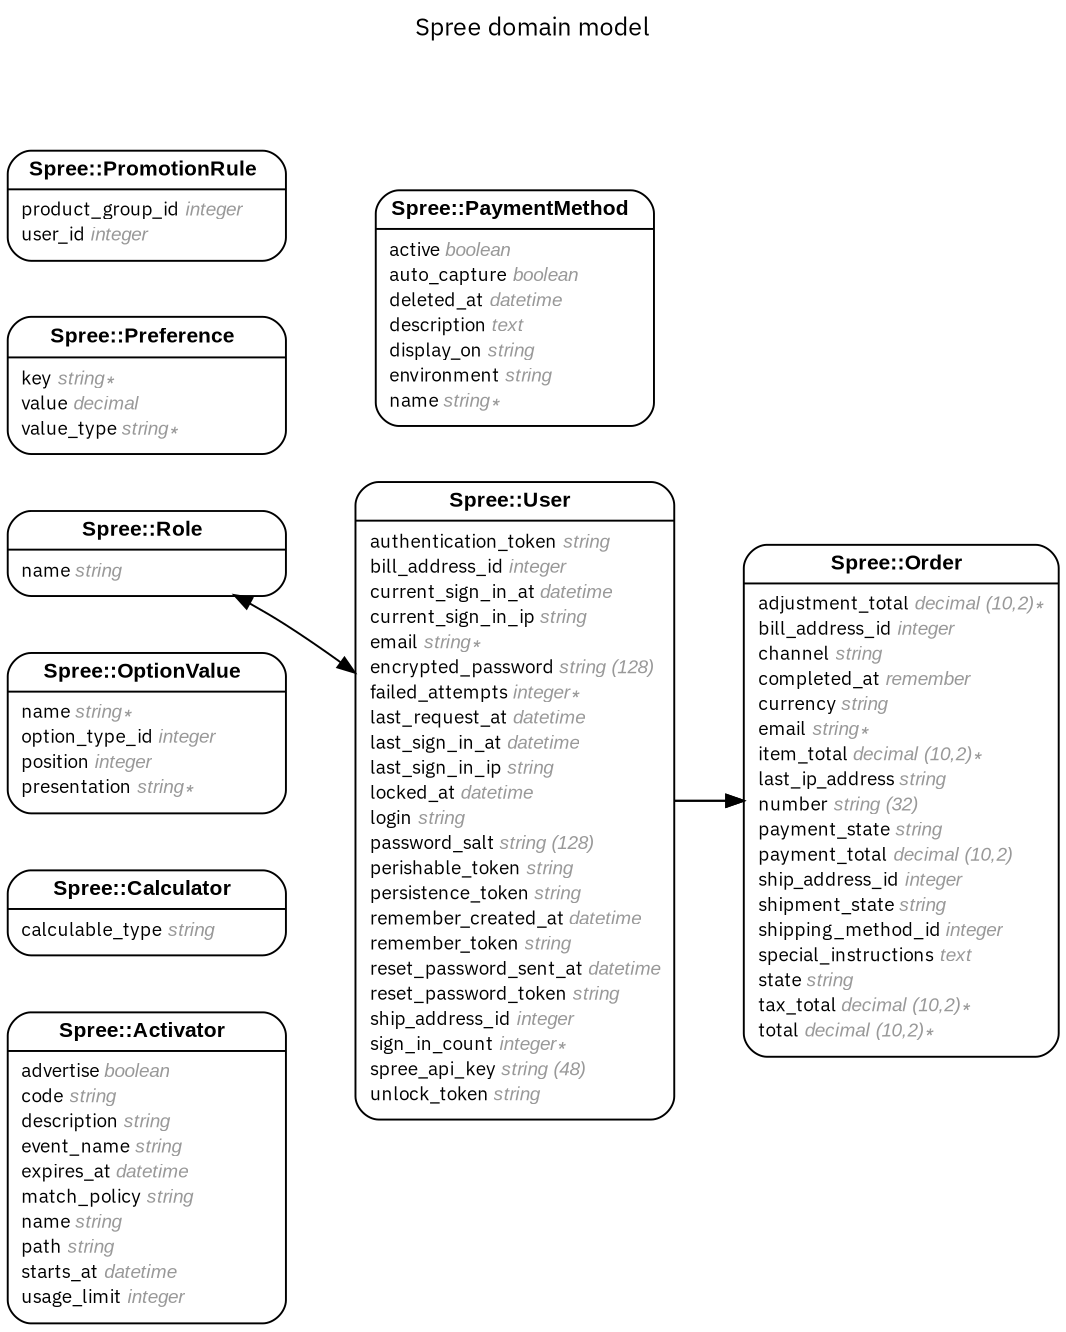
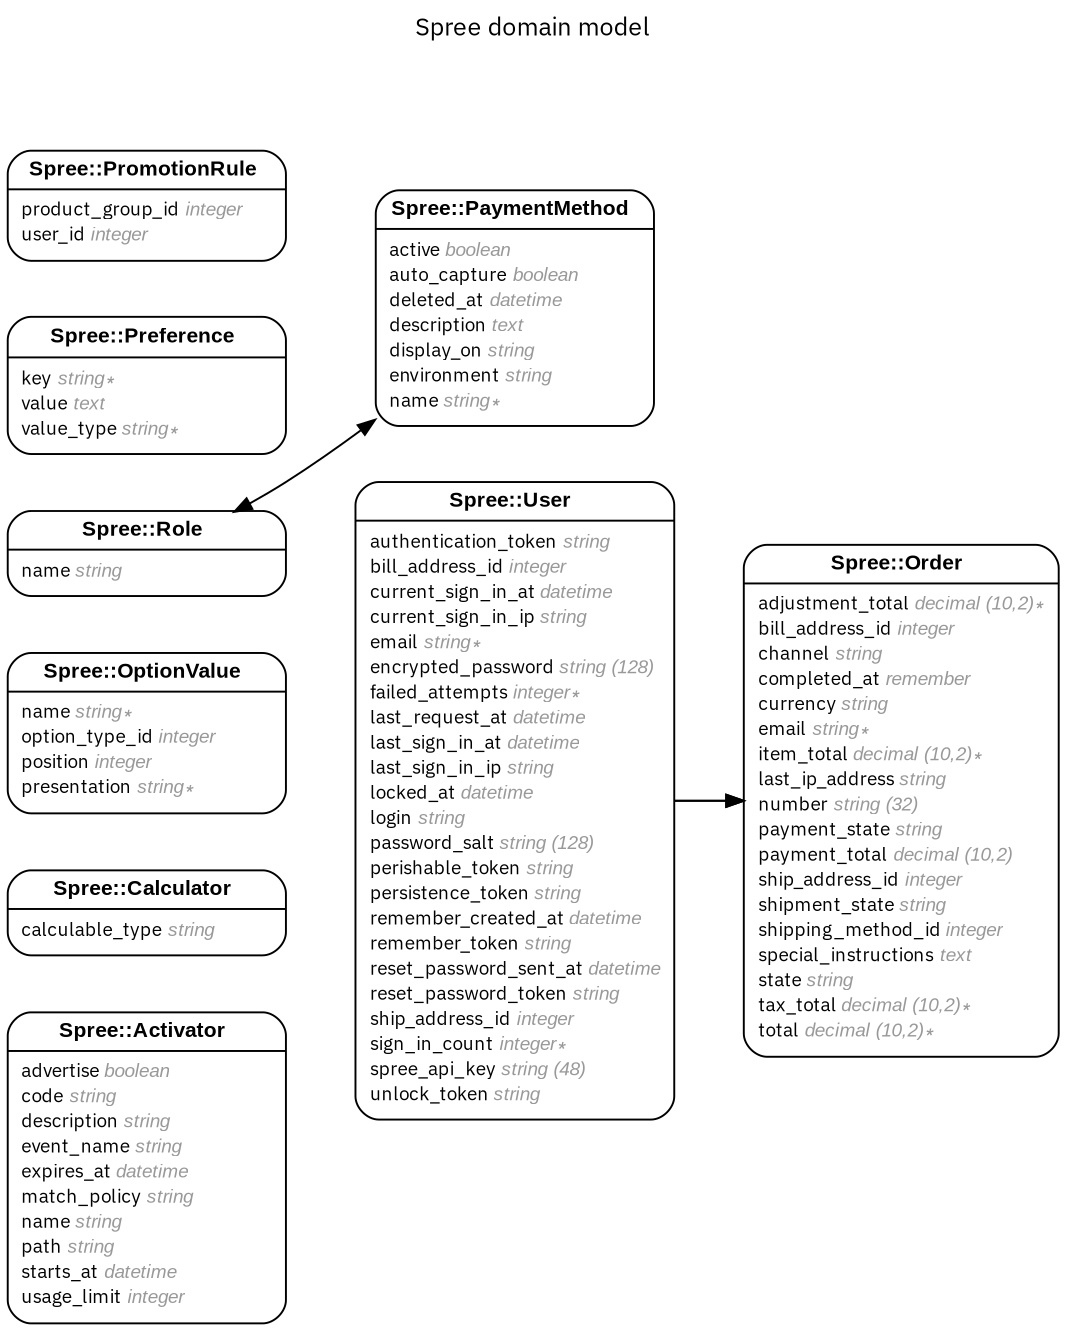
node "Spree::Preference": text "decimal" -> "text"
edge "Spree::Role" -- "Spree::User": now "Spree::Role" -- "Spree::PaymentMethod"
